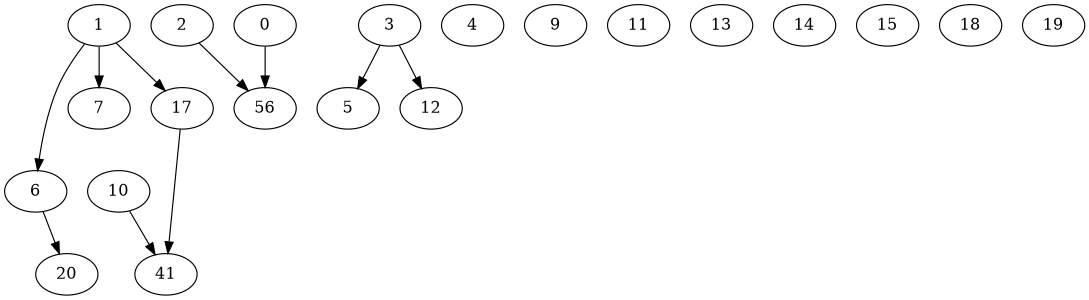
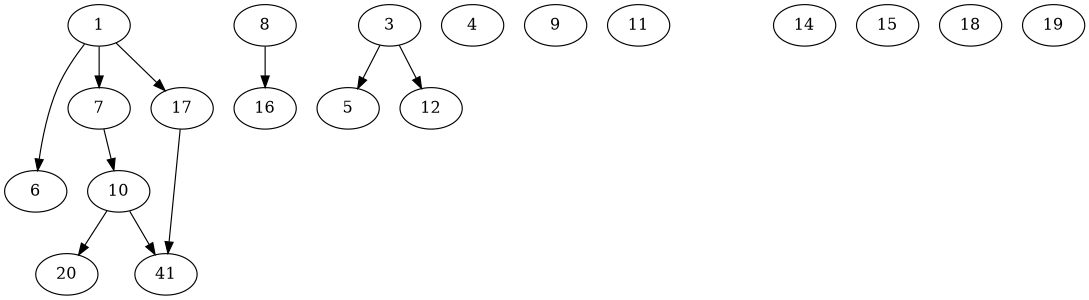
node "2": removed
node "0": label "0" -> "8"
node "13": removed
node "56": label "56" -> "16"
edge "7" -> "10": added
edge "6" -> "20": now "10" -> "20"
